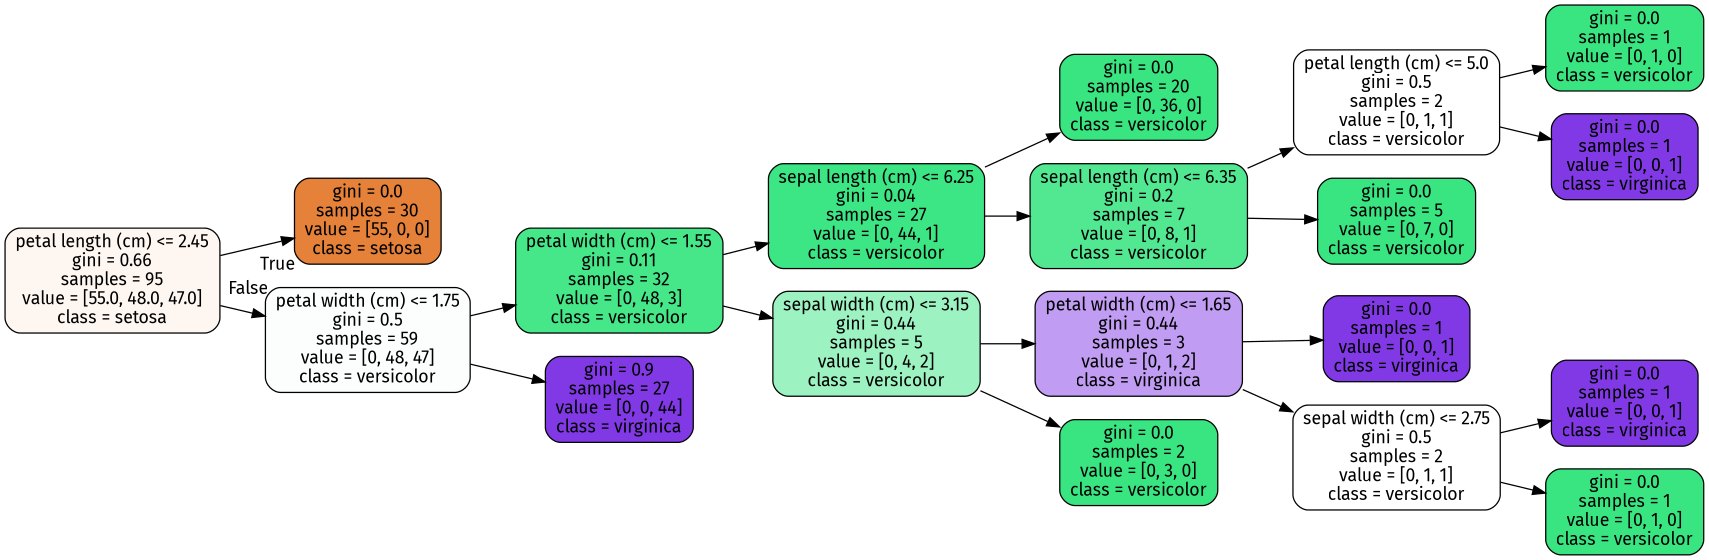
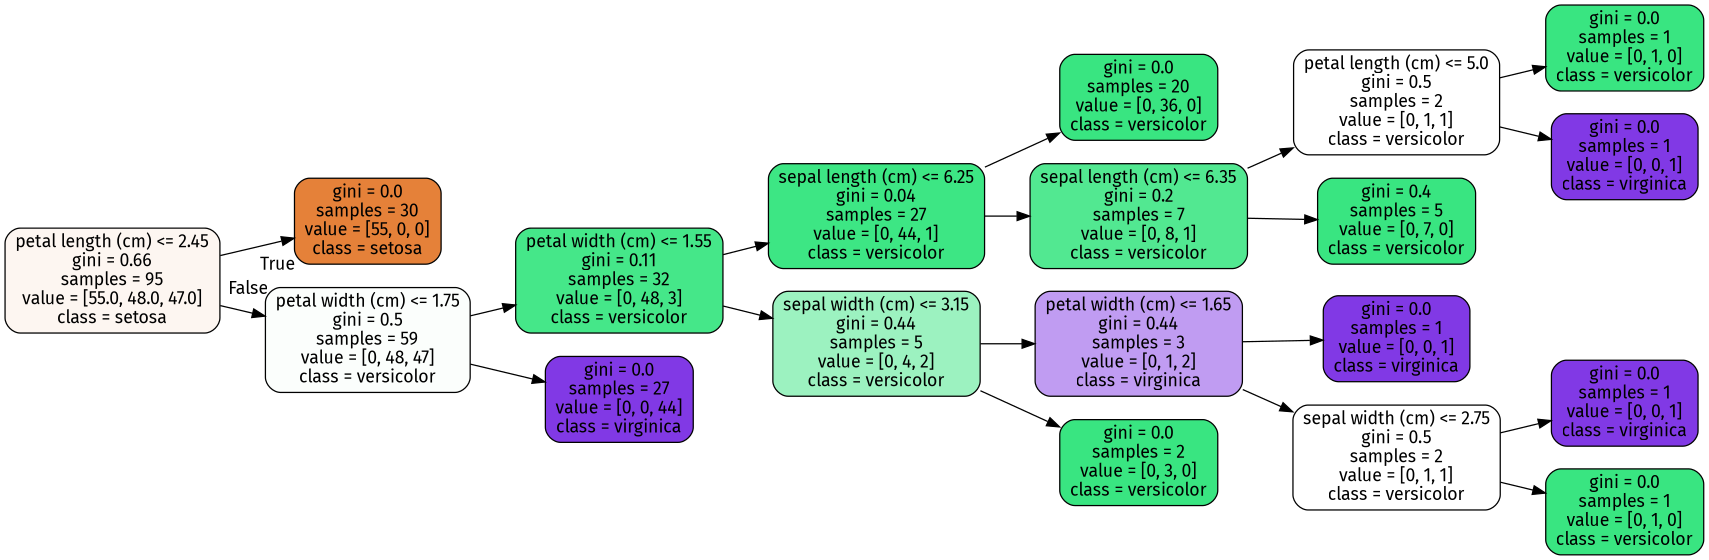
node "gini = 0.0 samples = 5 value = [0, 7, 0] class = versicolor": label "gini = 0.0 samples = 5 value = [0, 7, 0] class = versicolor" -> "gini = 0.4 samples = 5 value = [0, 7, 0] class = versicolor"
node "gini = 0.9 samples = 27 value = [0, 0, 44] class = virginica": label "gini = 0.9 samples = 27 value = [0, 0, 44] class = virginica" -> "gini = 0.0 samples = 27 value = [0, 0, 44] class = virginica"
